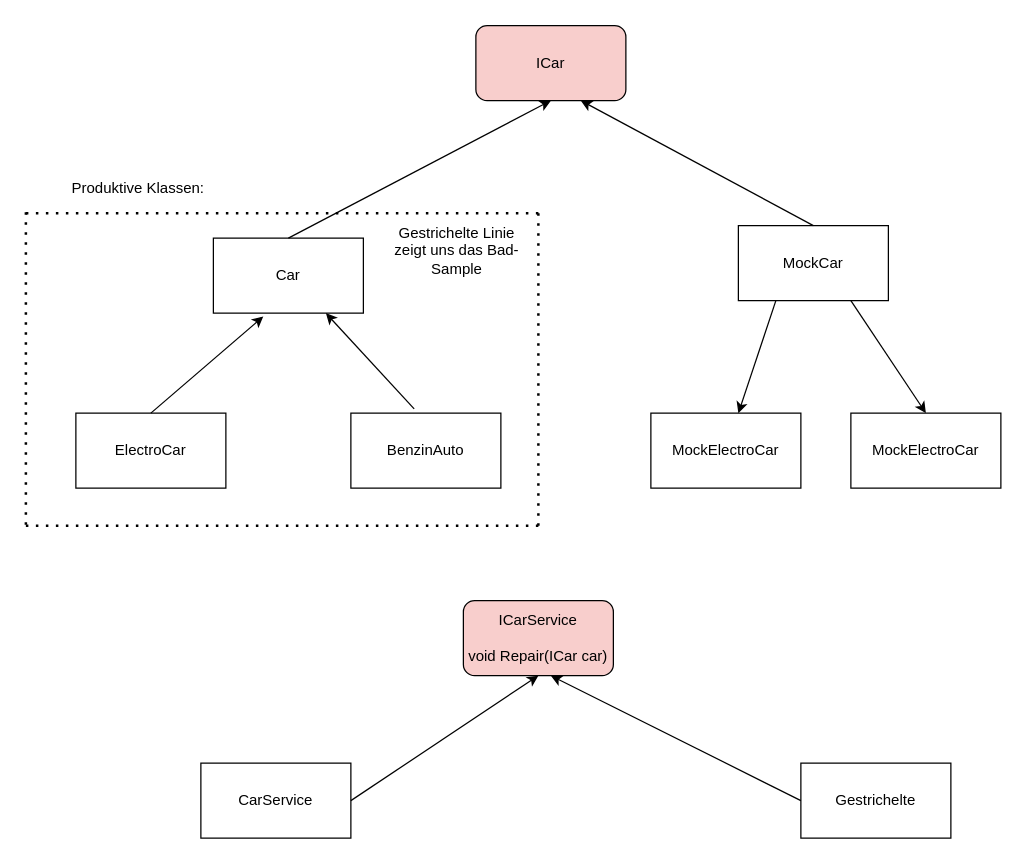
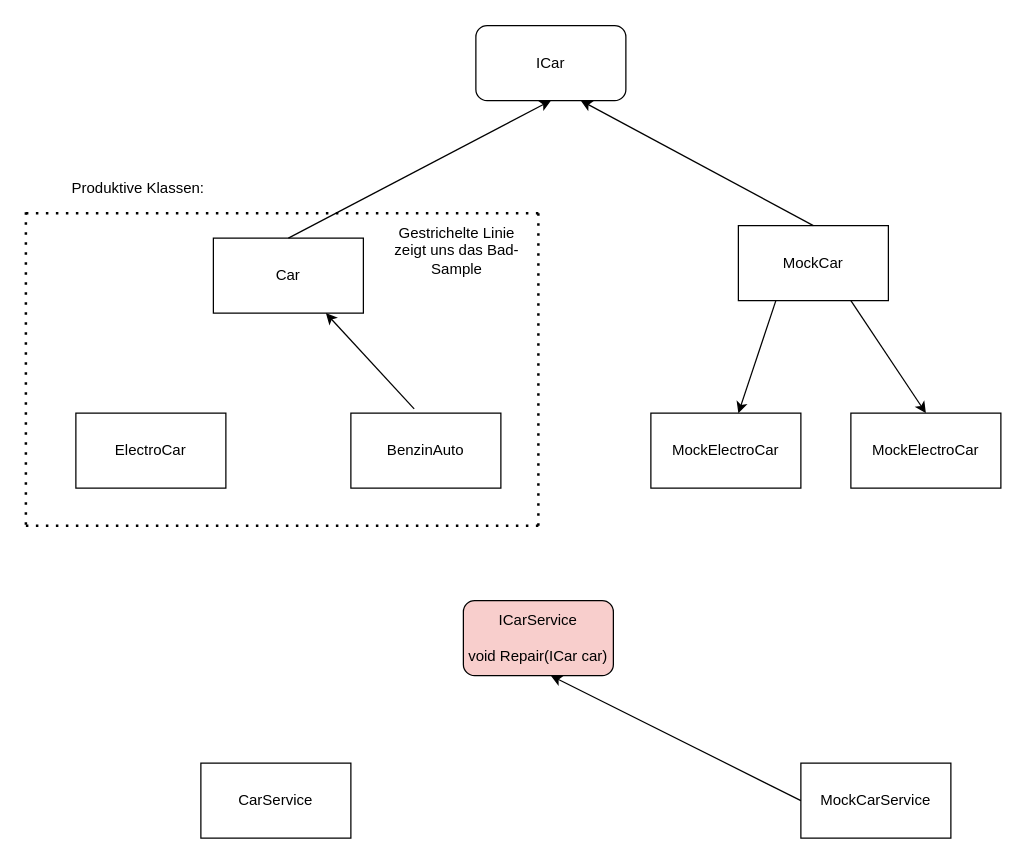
node "ICar": fillcolor #f8cecc -> #ffffff
edge "ElectroCar" -> "Car": removed
edge "CarService" -> "ICarService void Repair(ICar car)": removed
node "Gestrichelte": label "Gestrichelte" -> "MockCarService"
